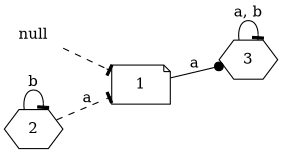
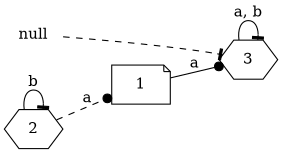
edge "null" -> "1": now "null" -> "3"
edge "2" -> "1": arrowhead tee -> dot
